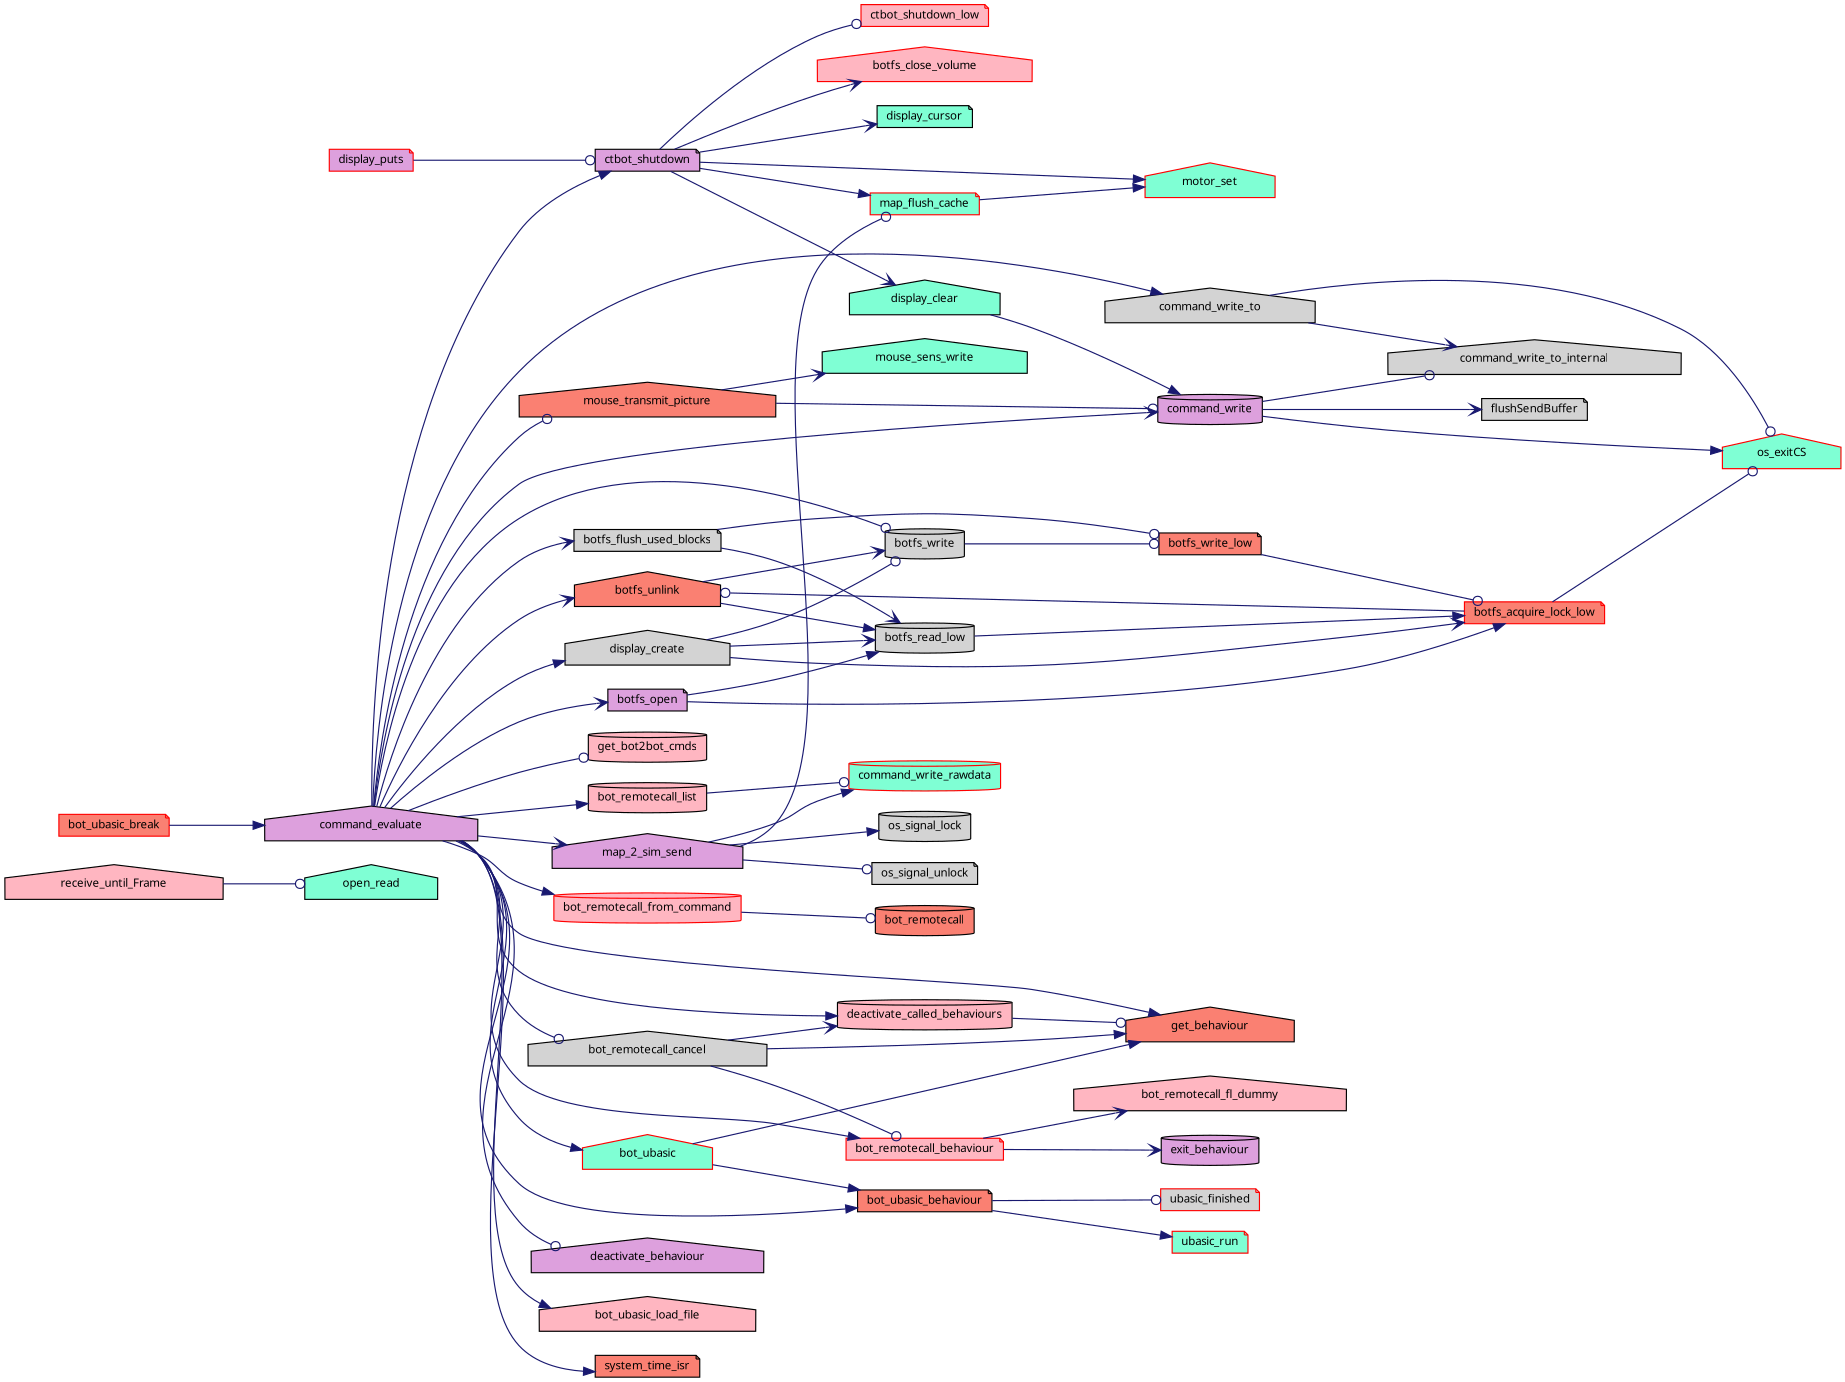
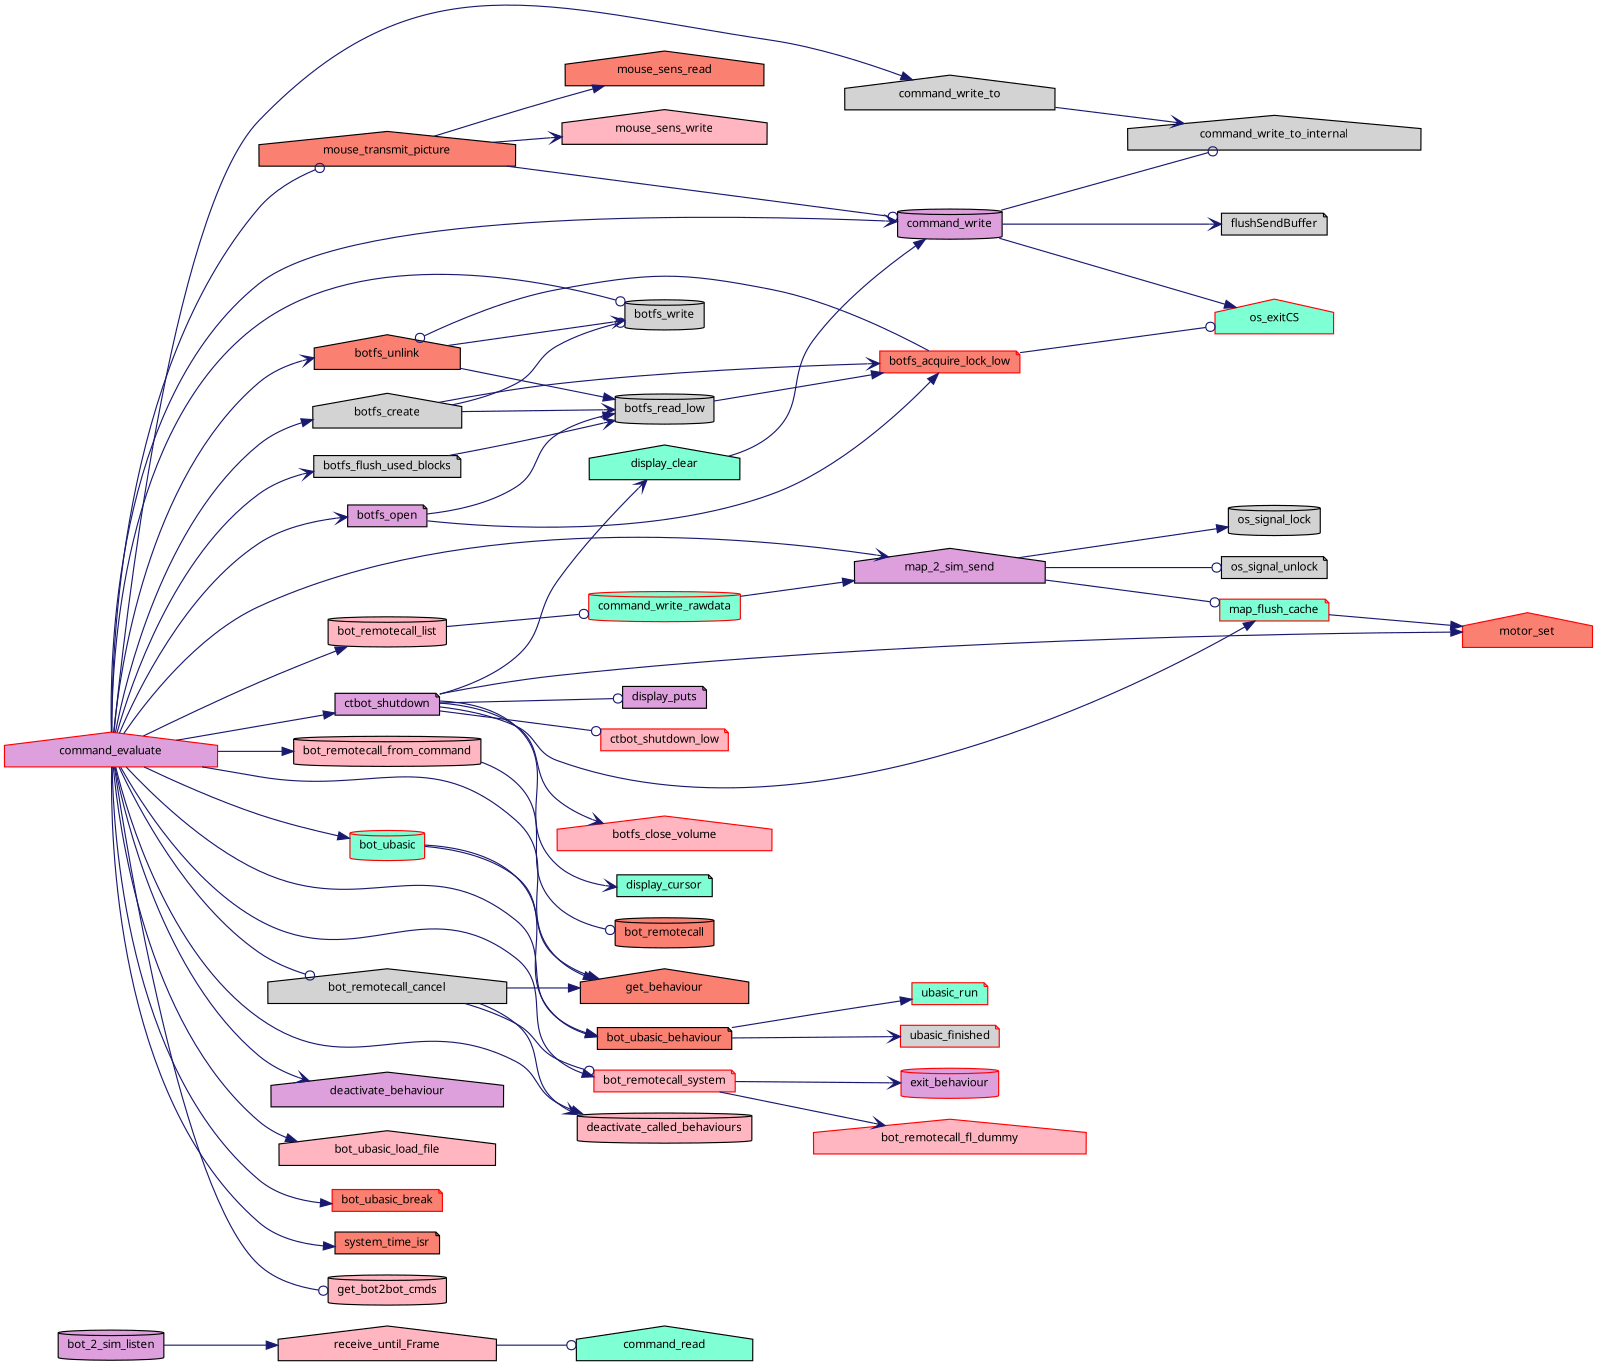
node "mouse_sens_read": added
node "display_puts": color red -> black
edge "display_puts" -> "ctbot_shutdown": reversed
node "motor_set": fillcolor aquamarine -> salmon
edge "command_write_to" -> "os_exitCS": removed
node "mouse_sens_write": fillcolor aquamarine -> lightpink
node "botfs_write_low": removed
node "display_create": label "display_create" -> "botfs_create"
edge "map_2_sim_send" -> "command_write_rawdata": reversed
edge "bot_ubasic_break" -> "command_evaluate": reversed
node "command_evaluate": color black -> red
node "open_read": label "open_read" -> "command_read"
node "bot_remotecall_from_command": color red -> black
edge "deactivate_called_behaviours" -> "get_behaviour": removed
edge "command_evaluate" -> "deactivate_behaviour": arrowhead odot -> vee
node "bot_remotecall_fl_dummy": color black -> red
node "bot_remotecall_behaviour": label "bot_remotecall_behaviour" -> "bot_remotecall_system"
node "exit_behaviour": color black -> red
node "bot_ubasic": shape house -> cylinder
edge "bot_ubasic_behaviour" -> "ubasic_finished": arrowhead odot -> vee
node "bot_2_sim_listen": added
